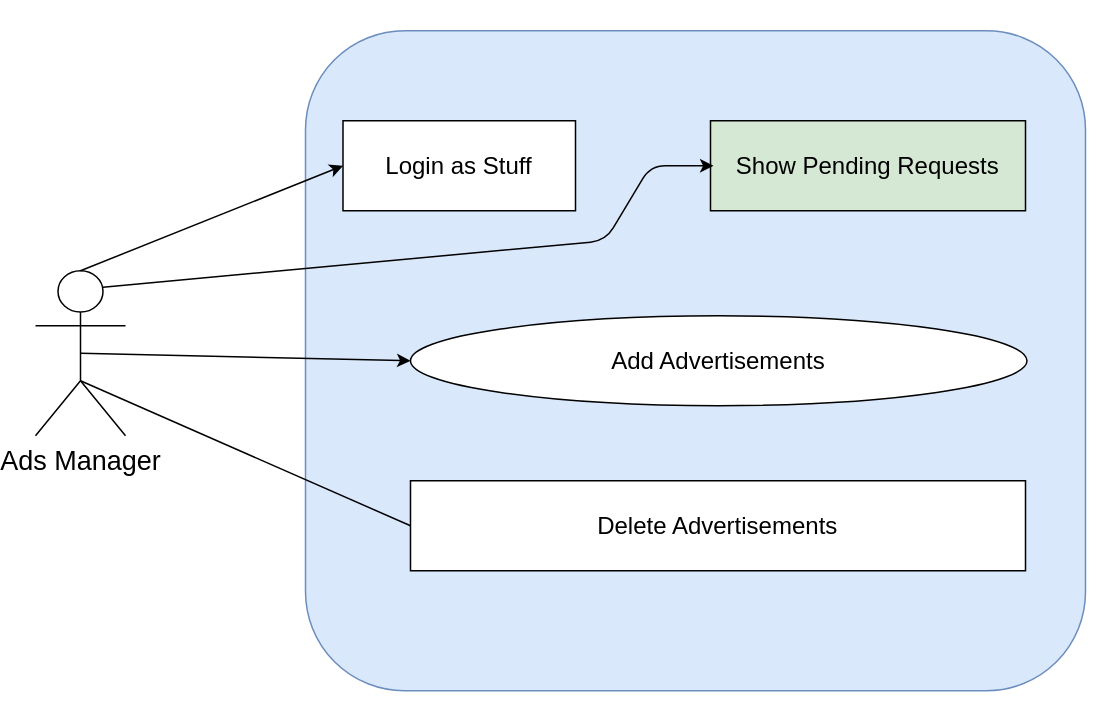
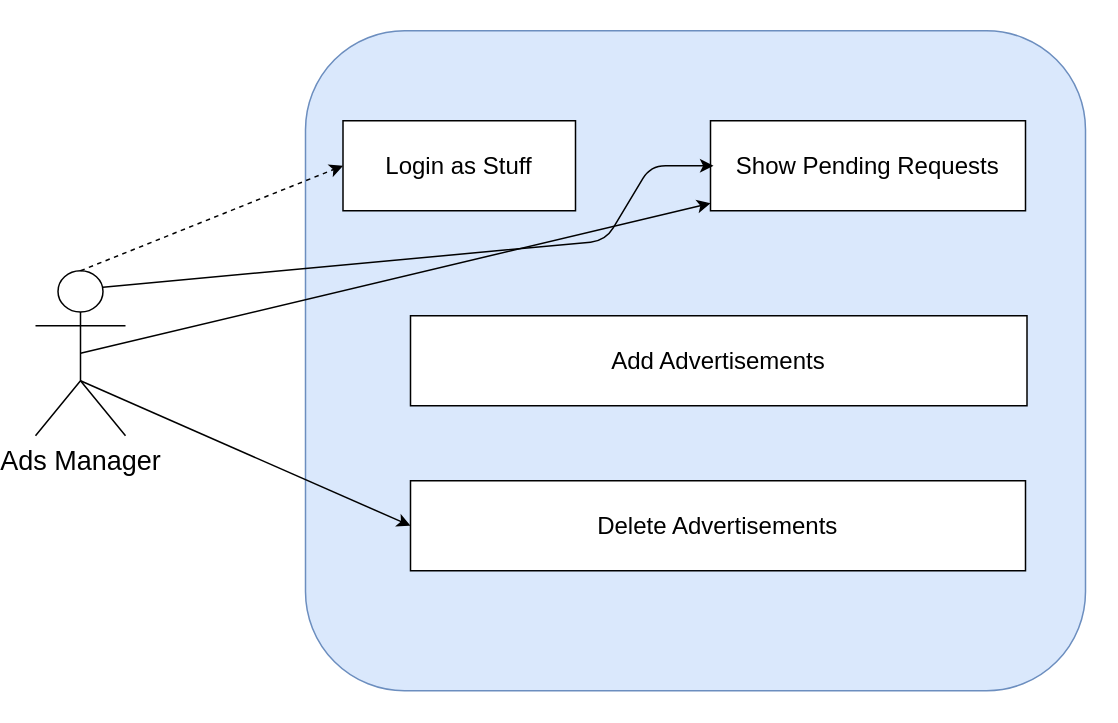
node "Show Pending Requests": fillcolor #d5e8d4 -> #ffffff
edge "Ads Manager" -> "Login as Stuff": style solid -> dashed
edge "Ads Manager" -> "Add Advertisements": now "Ads Manager" -> "Show Pending Requests"
node "Add Advertisements": shape ellipse -> rectangle
edge "Ads Manager" -- "Delete Advertisements": arrowhead none -> classic
